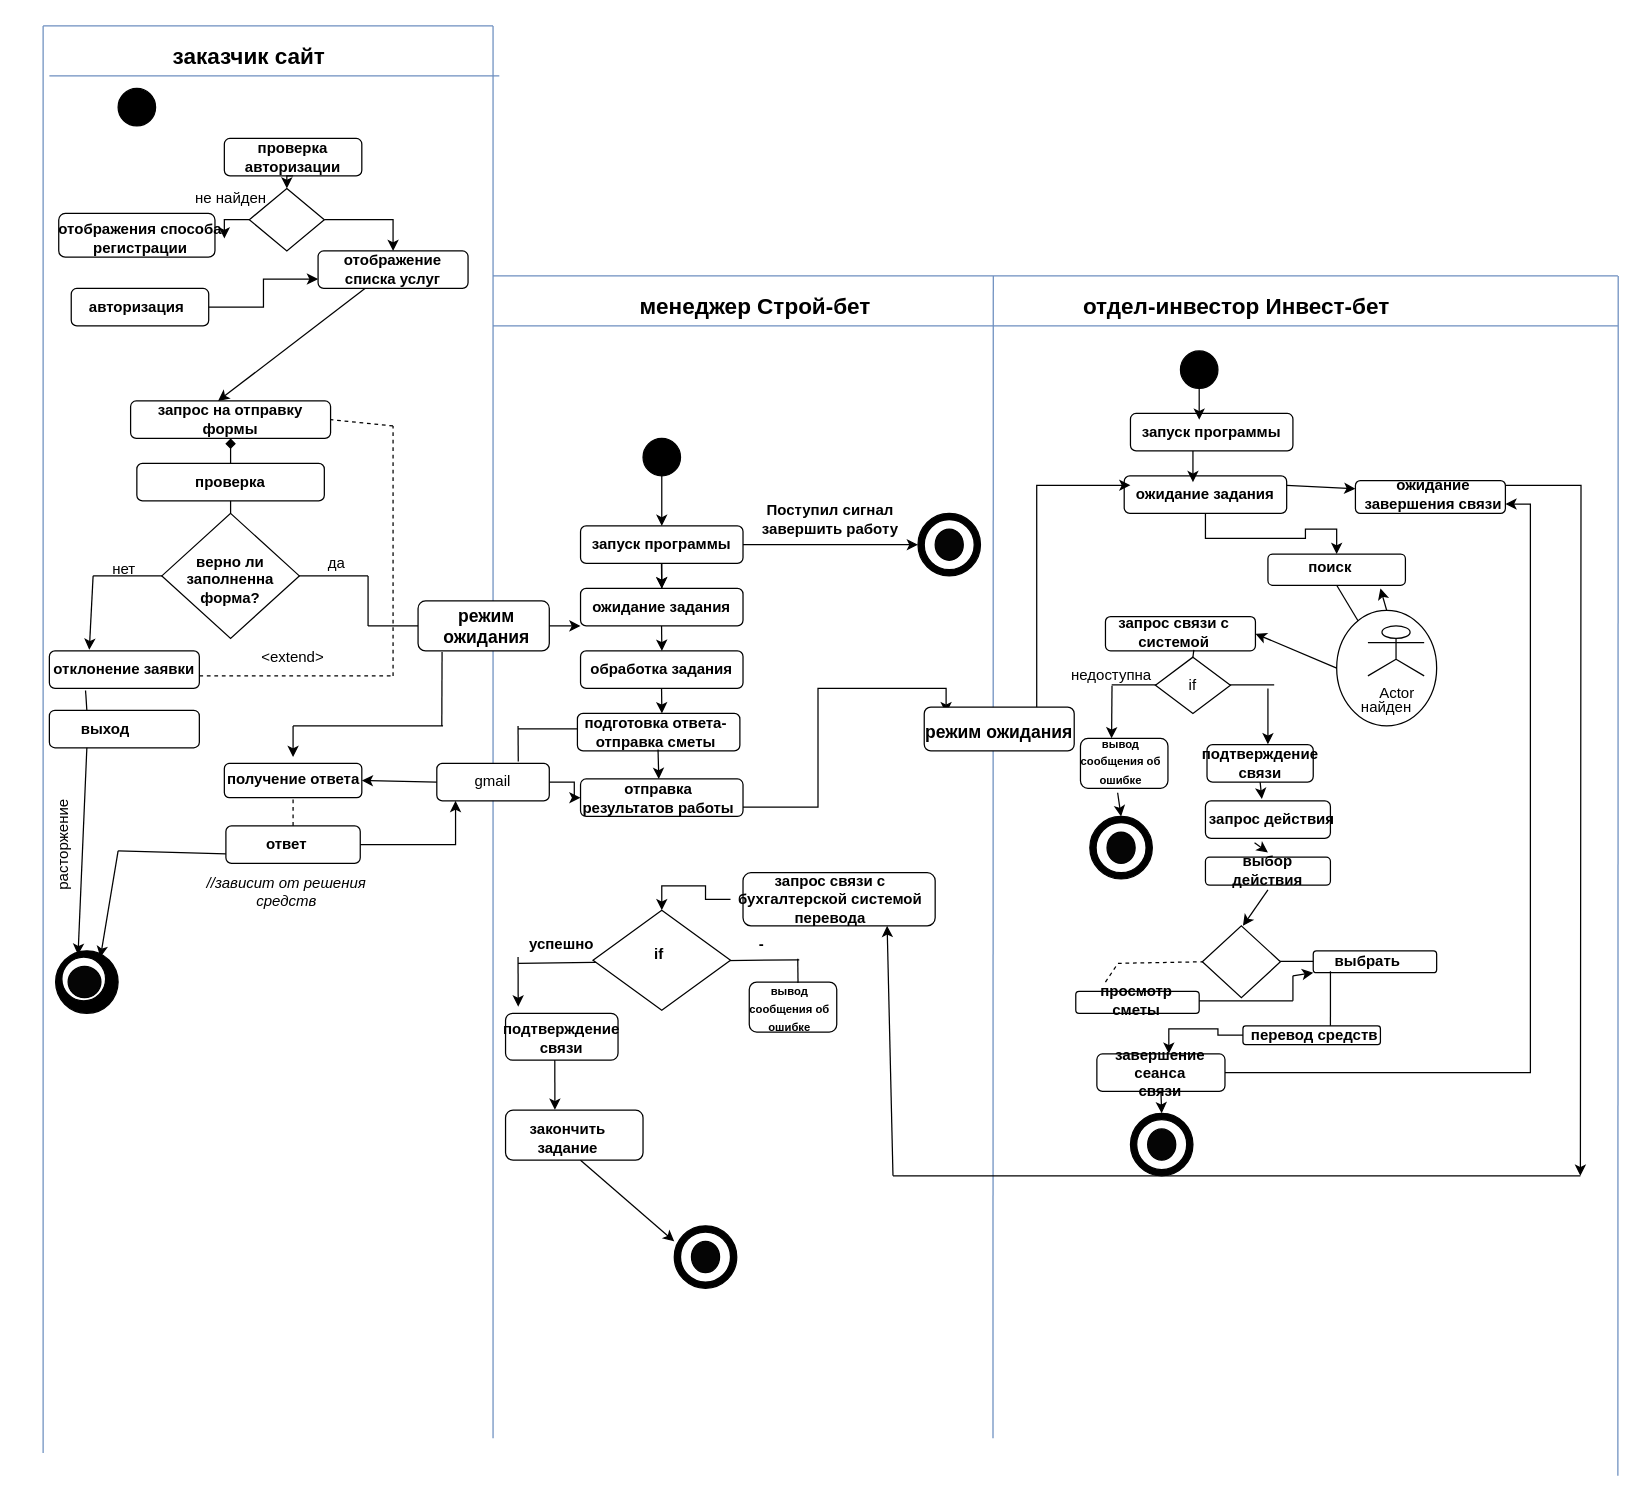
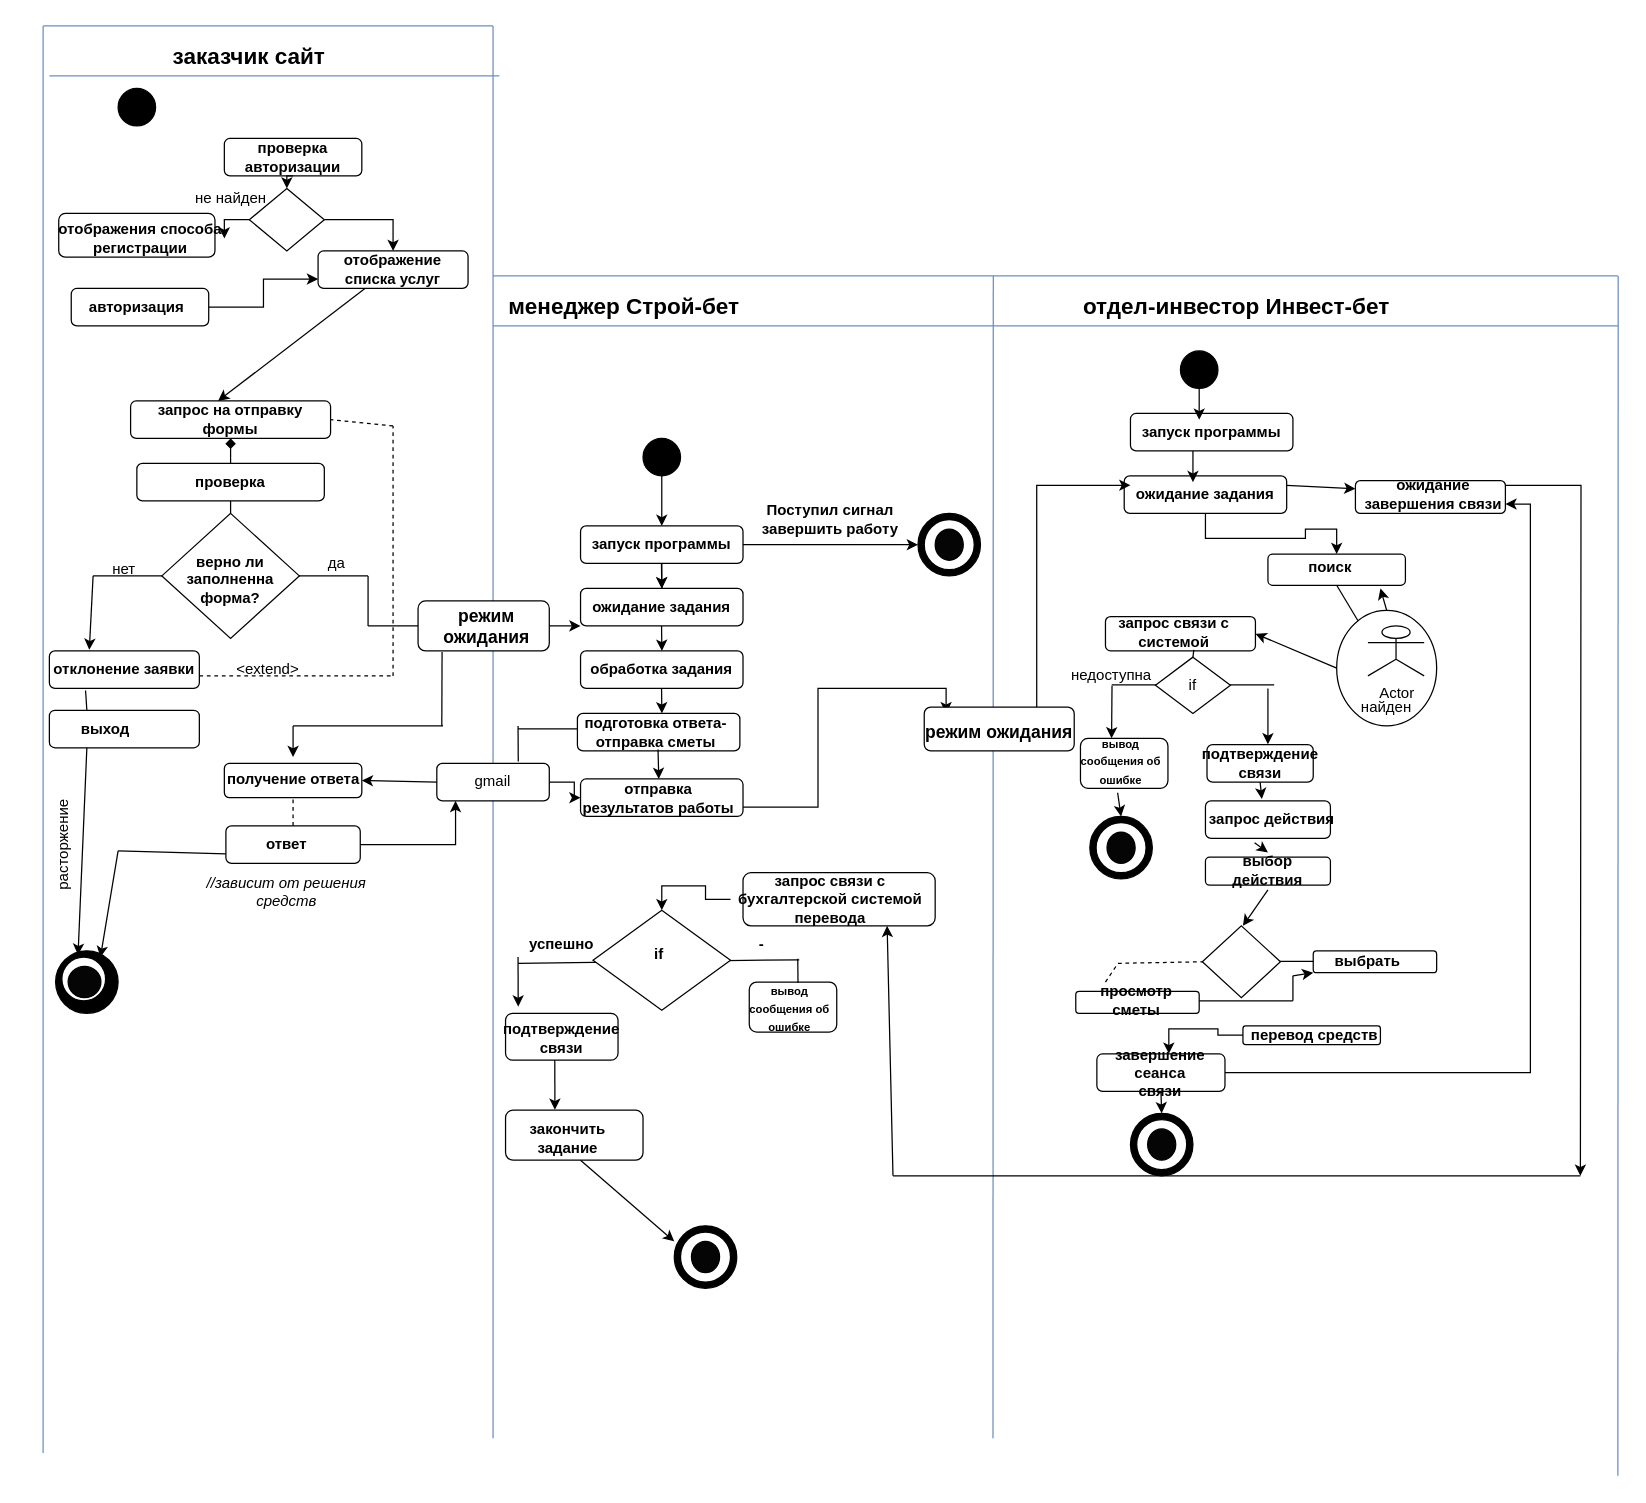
node "менеджер Строй-бет": moved (756, 307) -> (624, 307)
node "<extend>": moved (293, 657) -> (268, 669)
edge "выбрать" -- "перевод средств": removed
